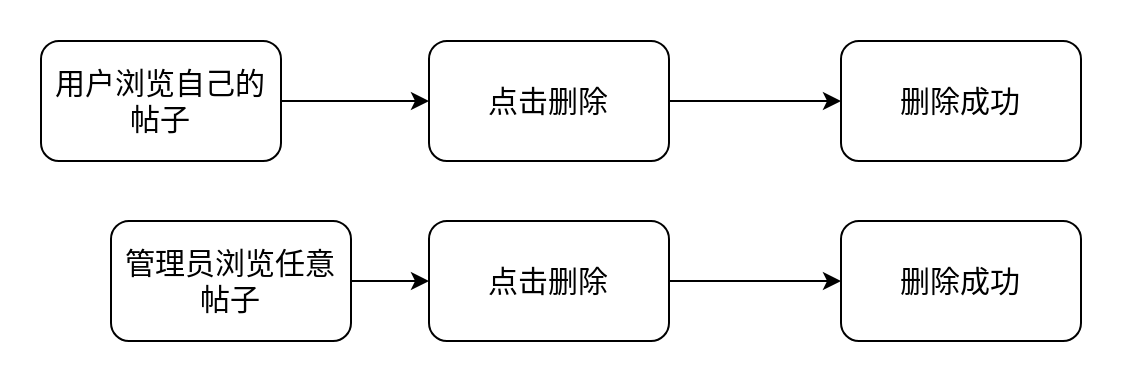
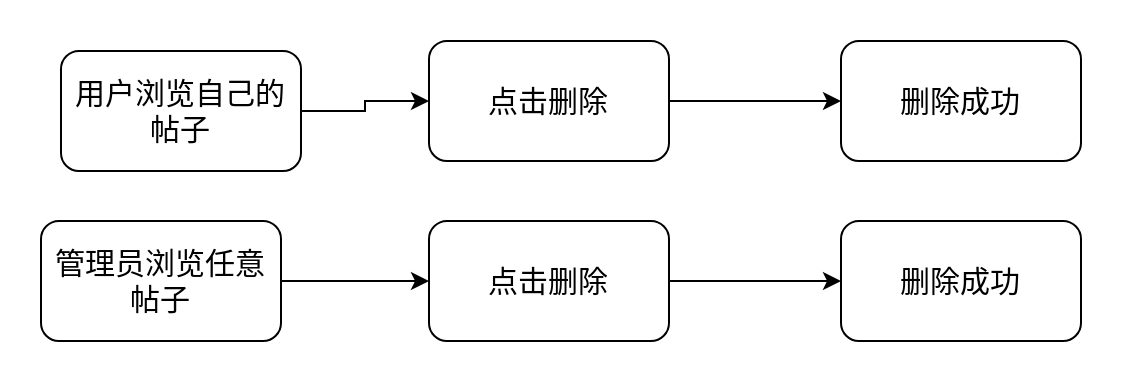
node "用户浏览自己的帖子": moved (161, 101) -> (181, 111)
node "管理员浏览任意帖子": moved (231, 281) -> (161, 281)
